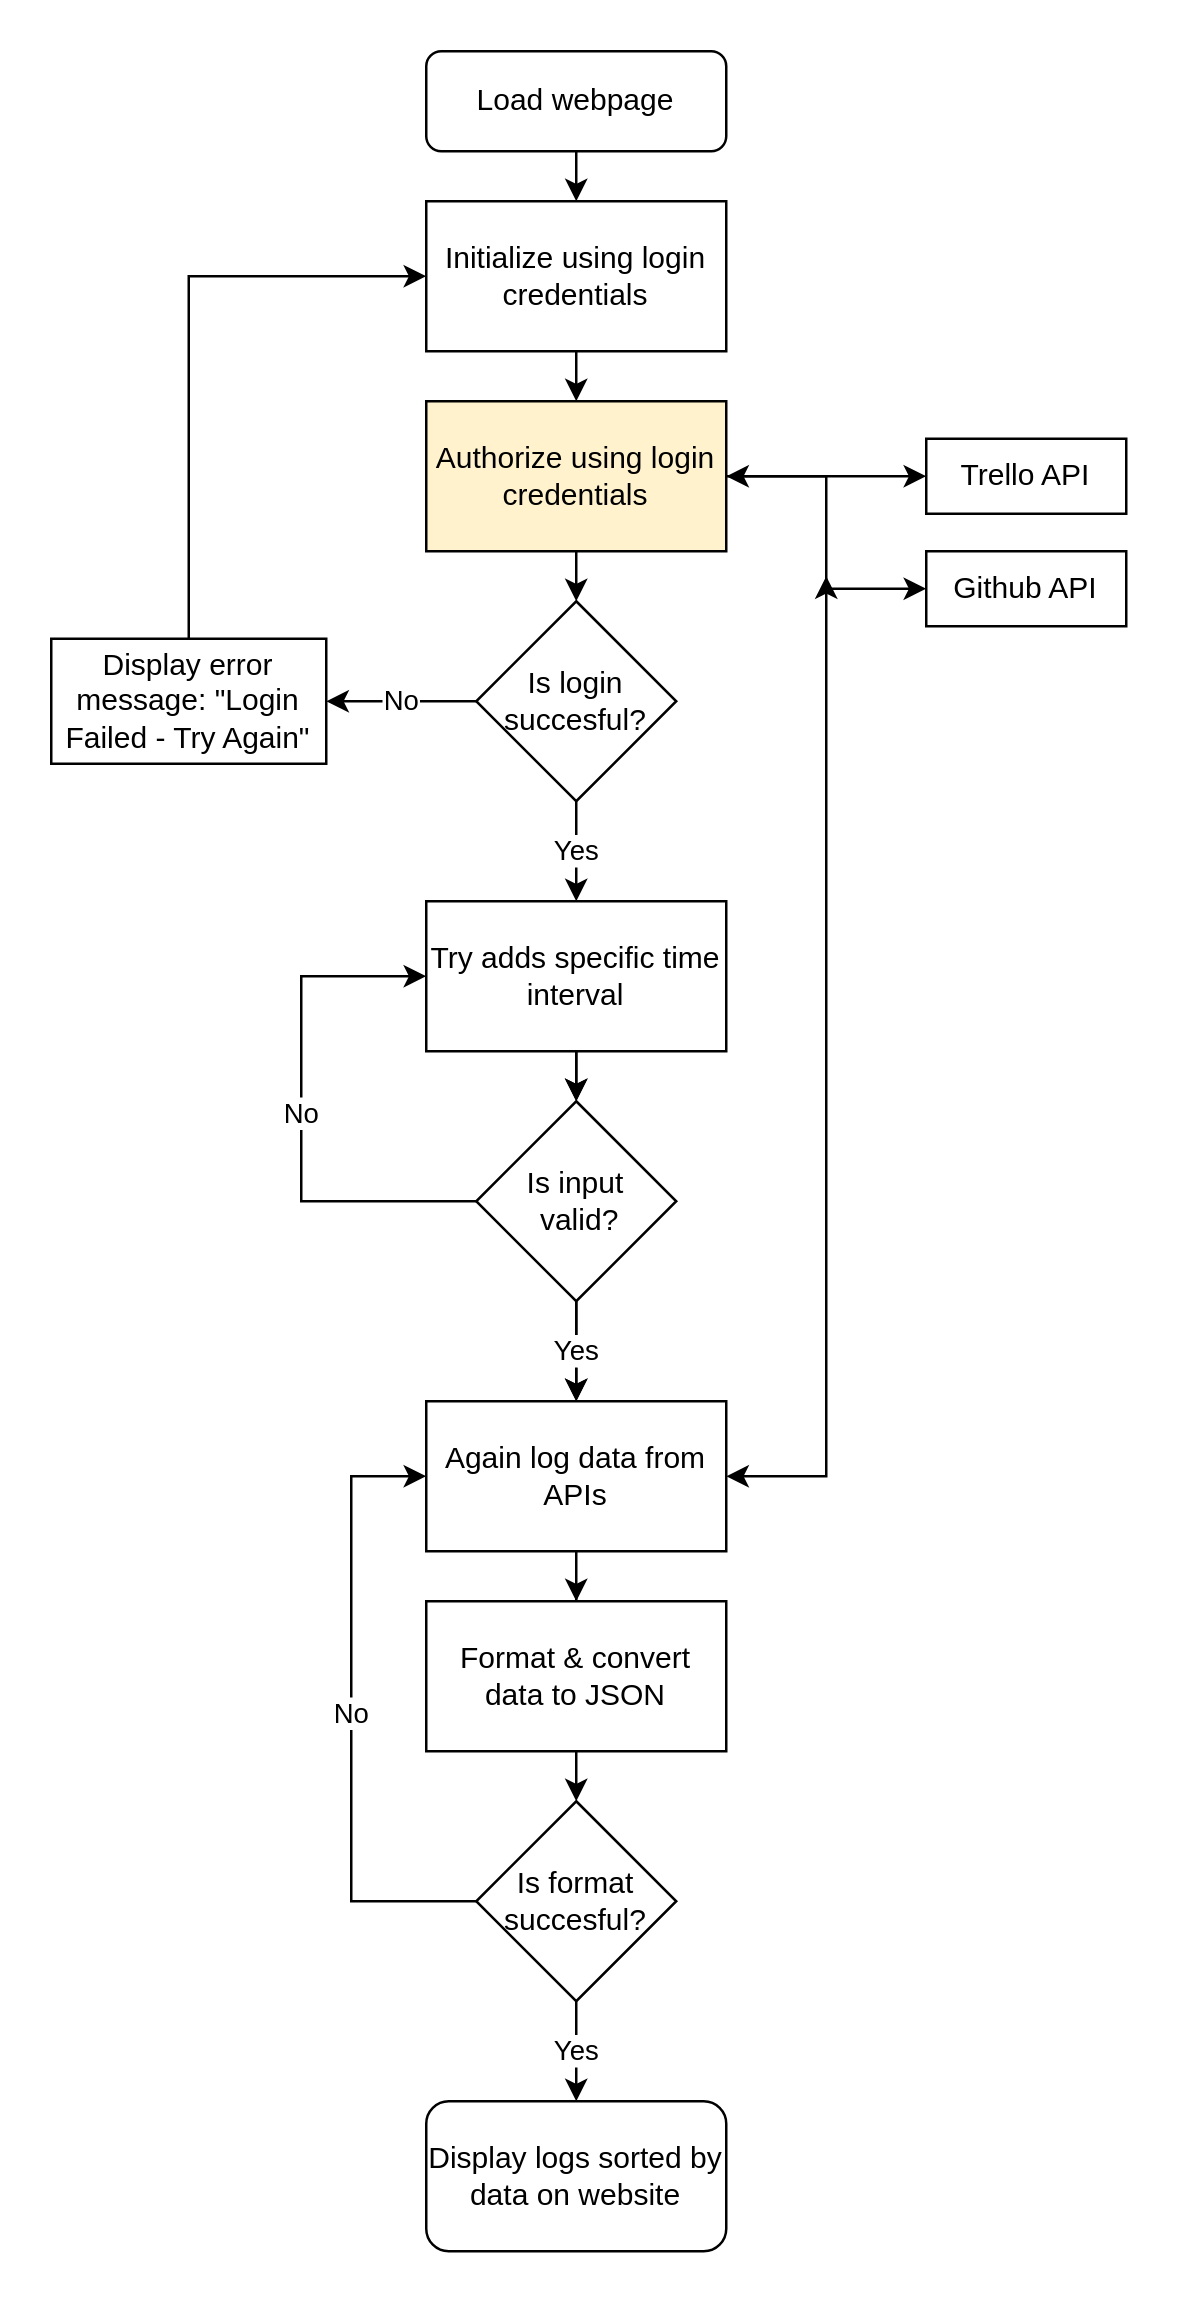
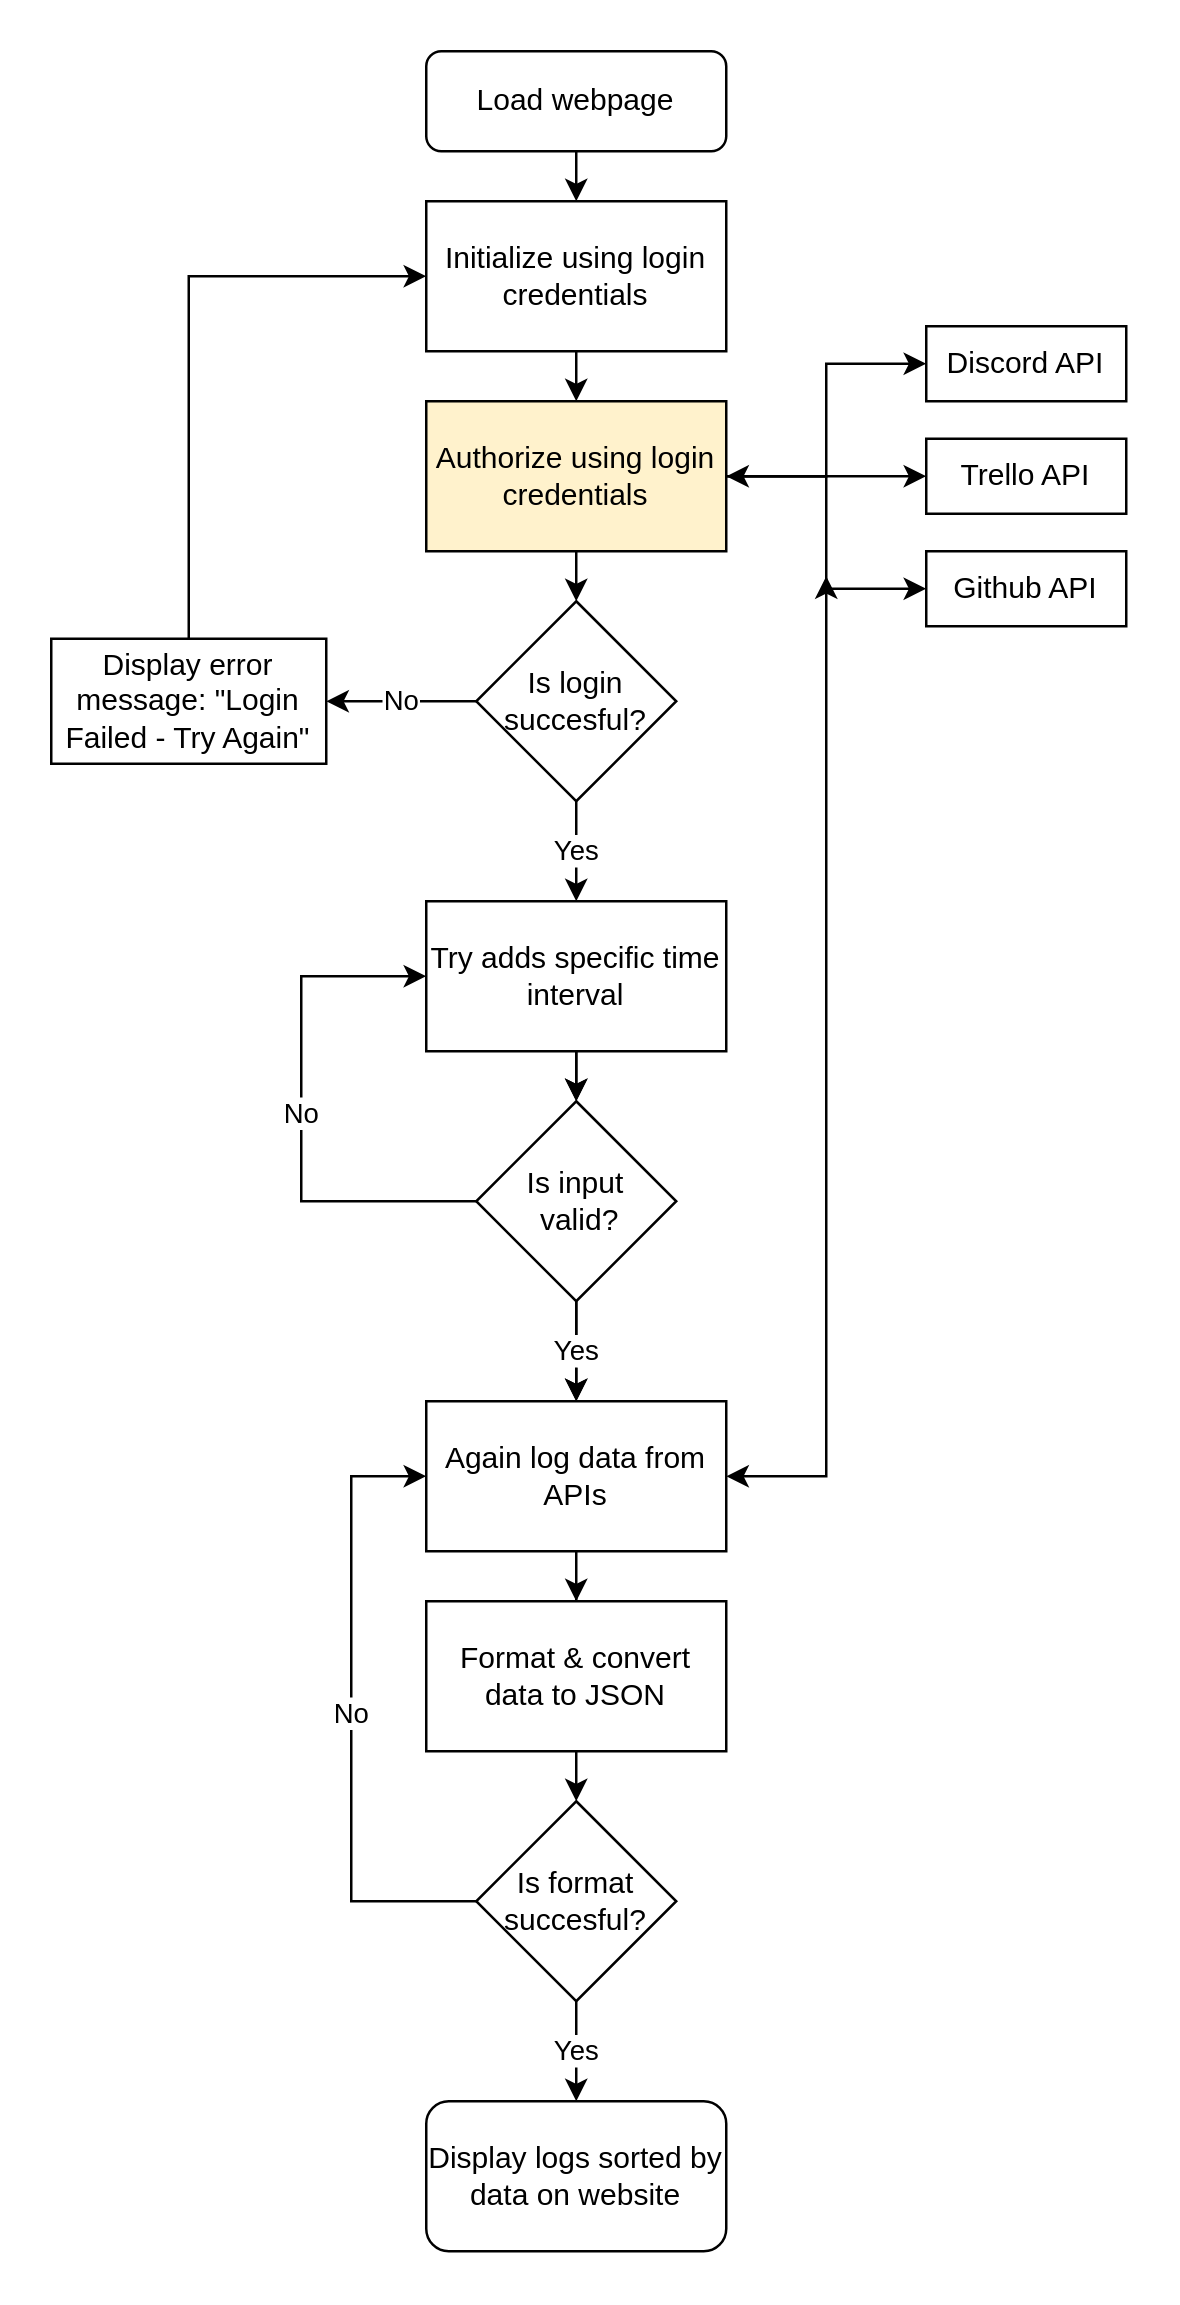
node "Discord API": added
edge "Authorize using login credentials" -> "Discord API": added
